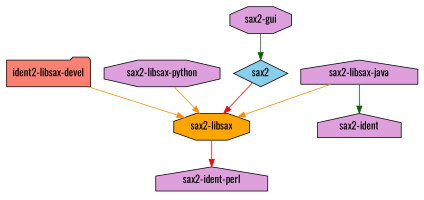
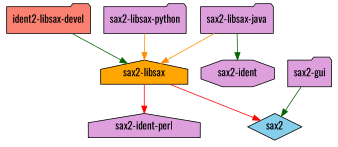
node "sax2-gui": shape octagon -> folder
node "sax2-libsax-python": shape octagon -> folder
node "sax2-libsax-java": shape house -> folder
edge "sax2" -> "sax2-libsax": reversed
edge "ident2-libsax-devel" -> "sax2-libsax": color darkorange -> darkgreen
node "sax2-libsax": shape octagon -> house
node "sax2-ident": shape house -> octagon
